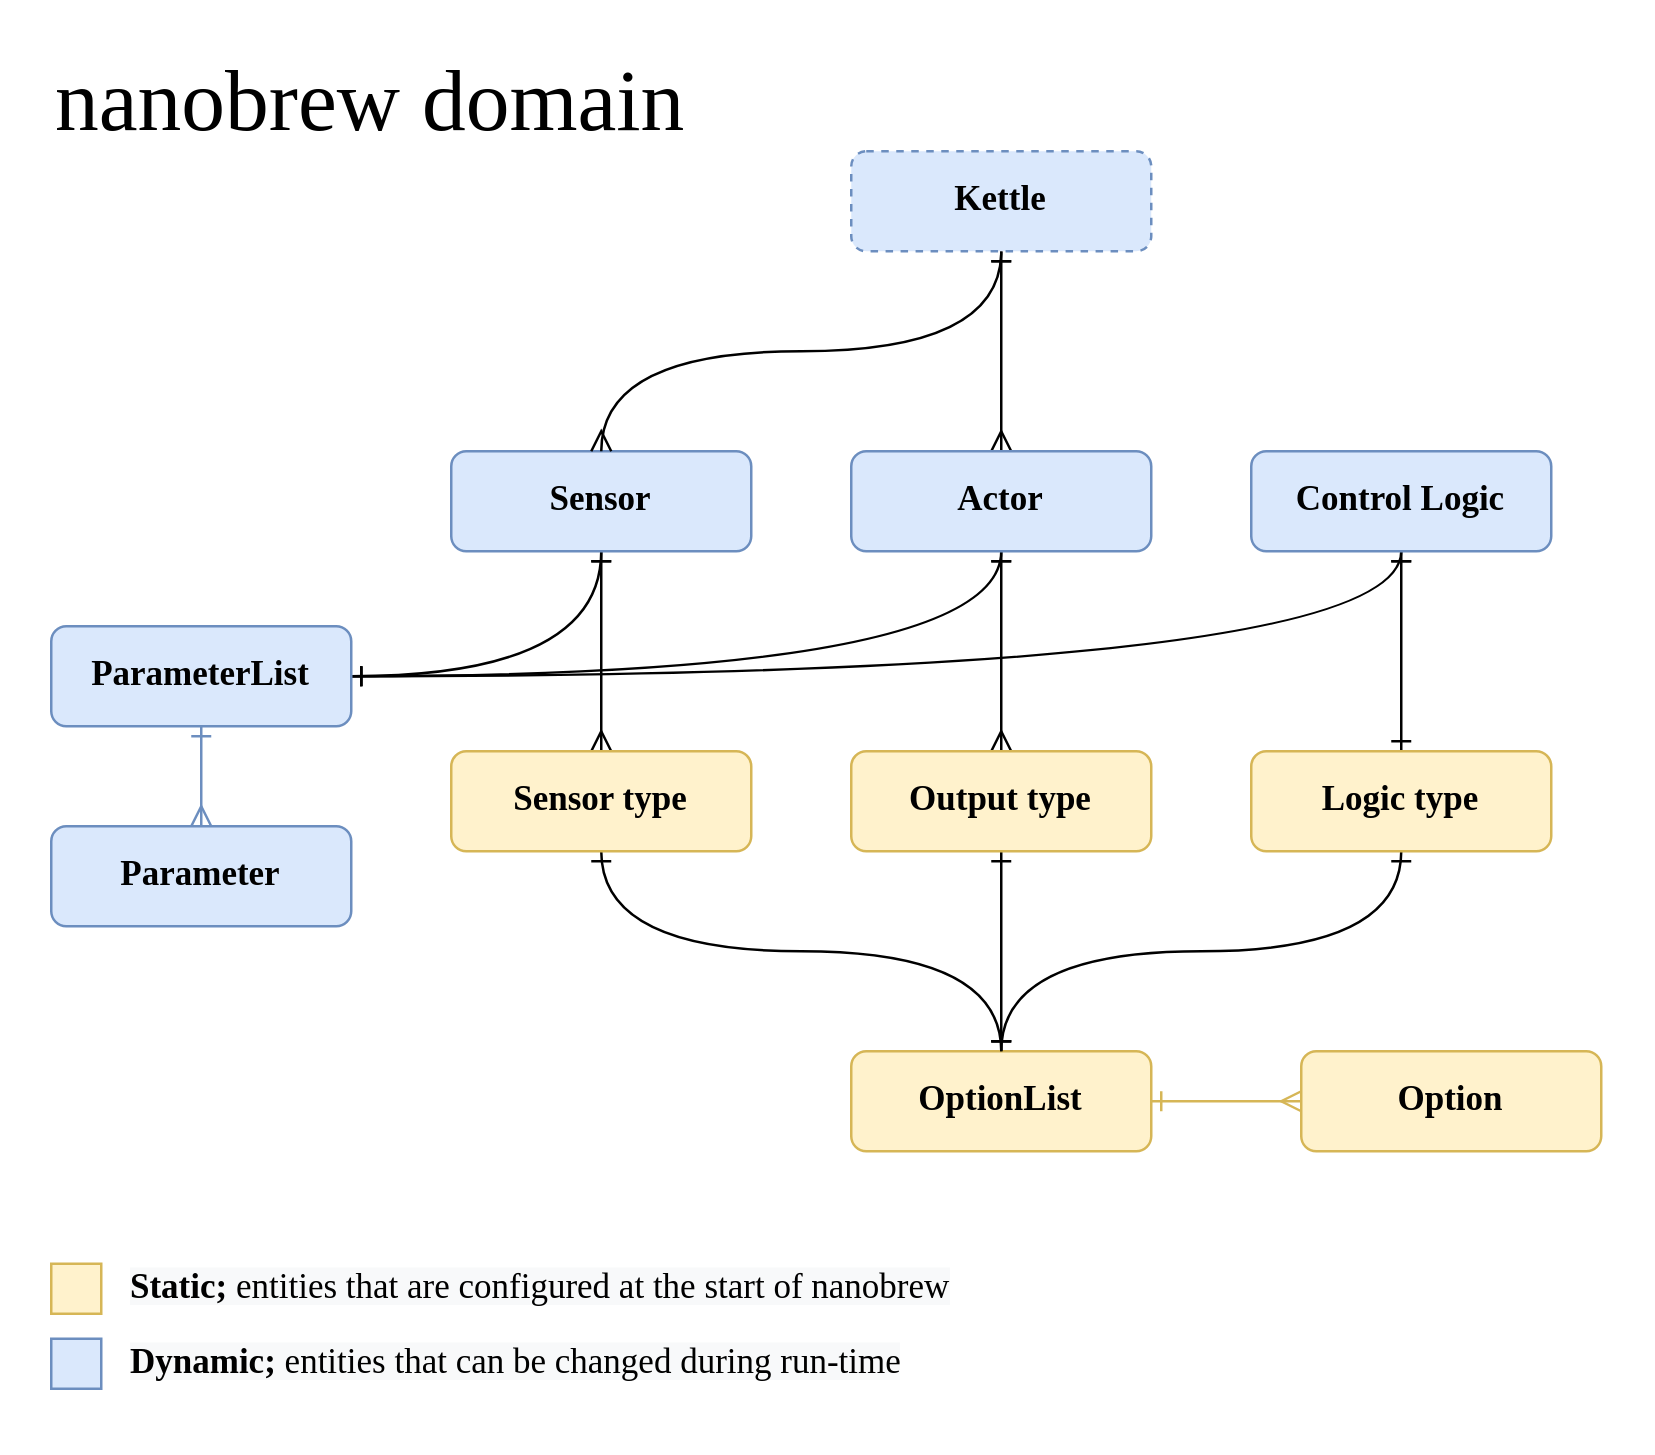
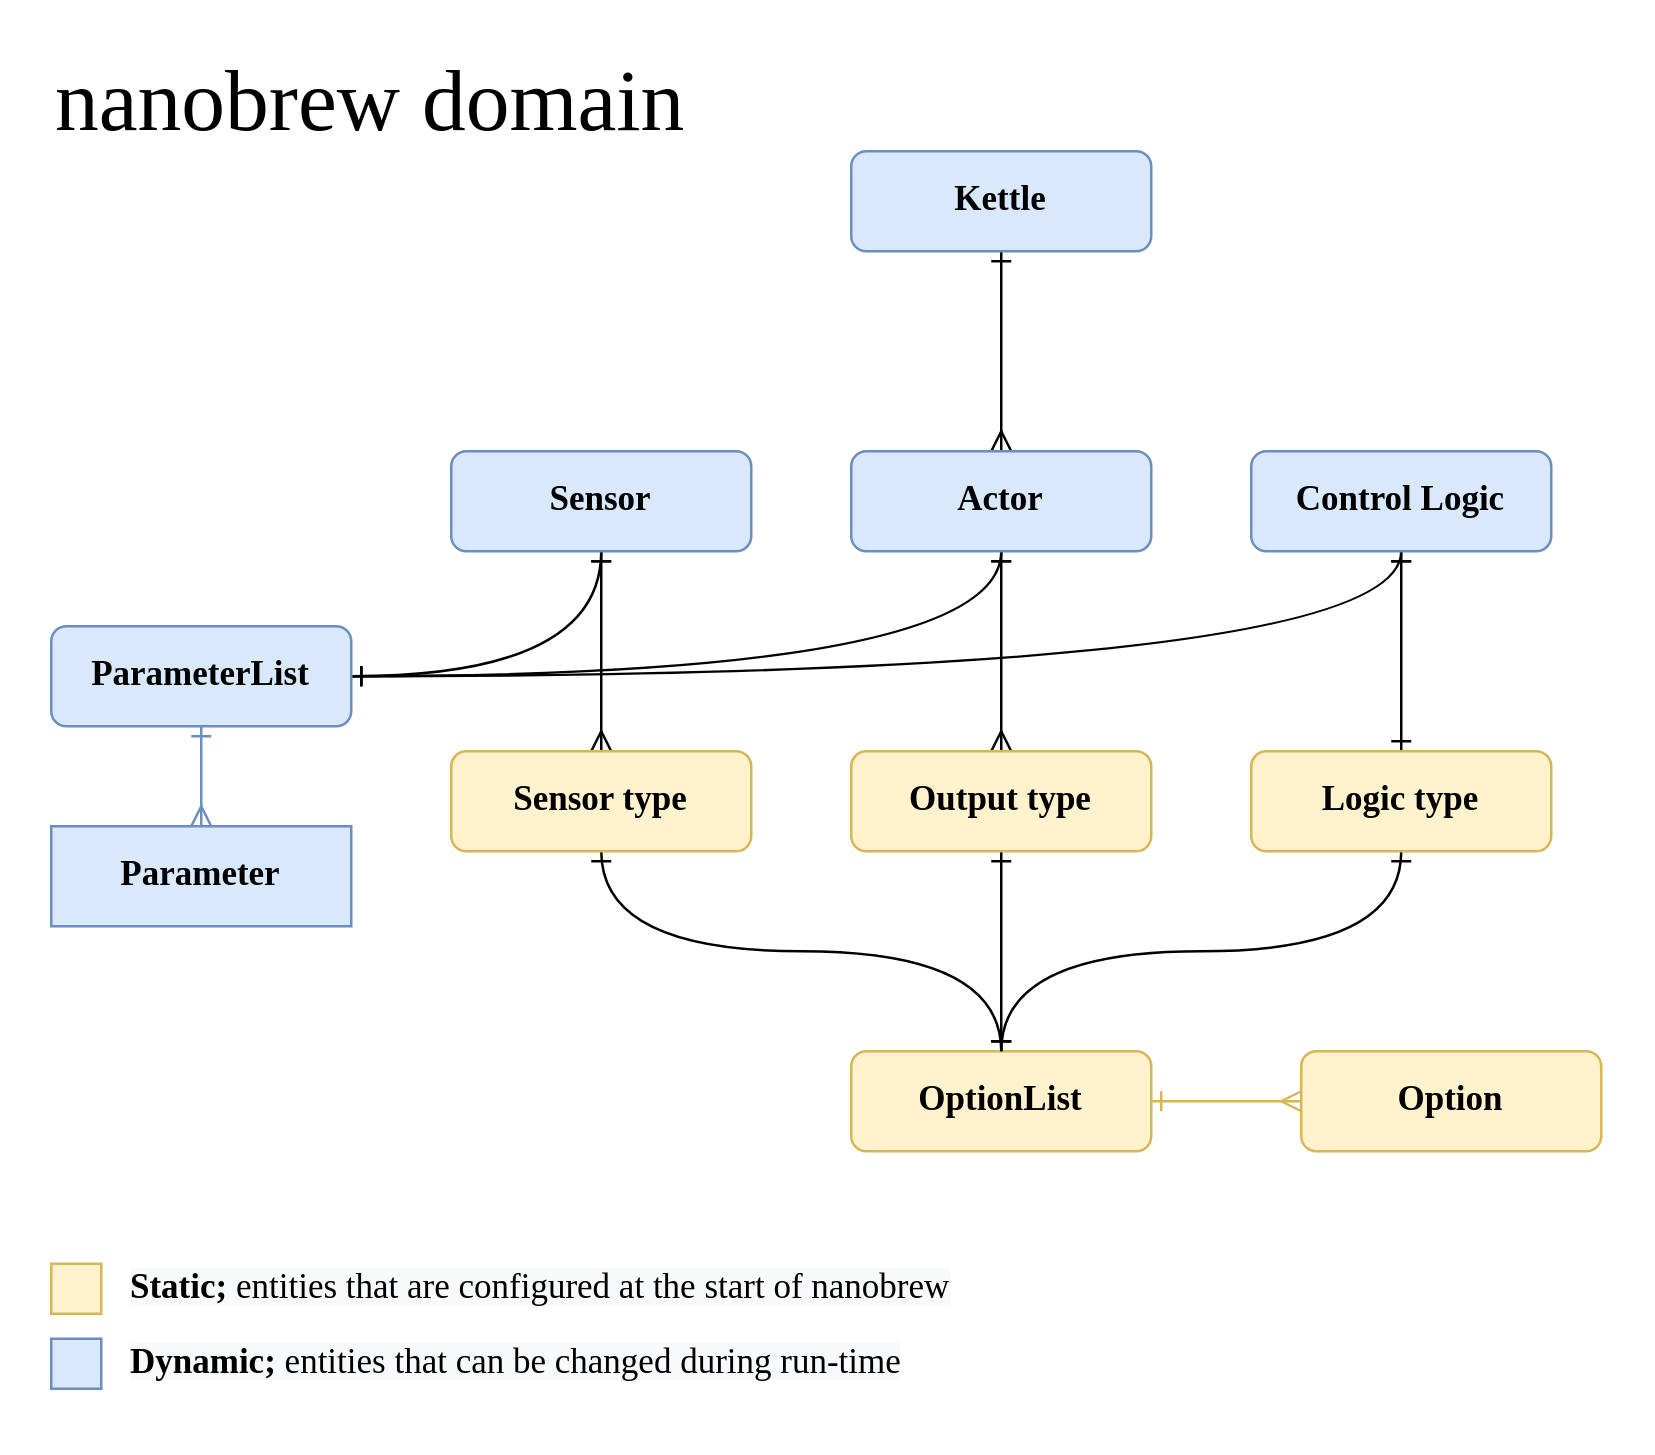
node "Kettle": style dashed -> solid
edge "Kettle" -- "Sensor": removed
node "Parameter": shape rounded rectangle -> rectangle
